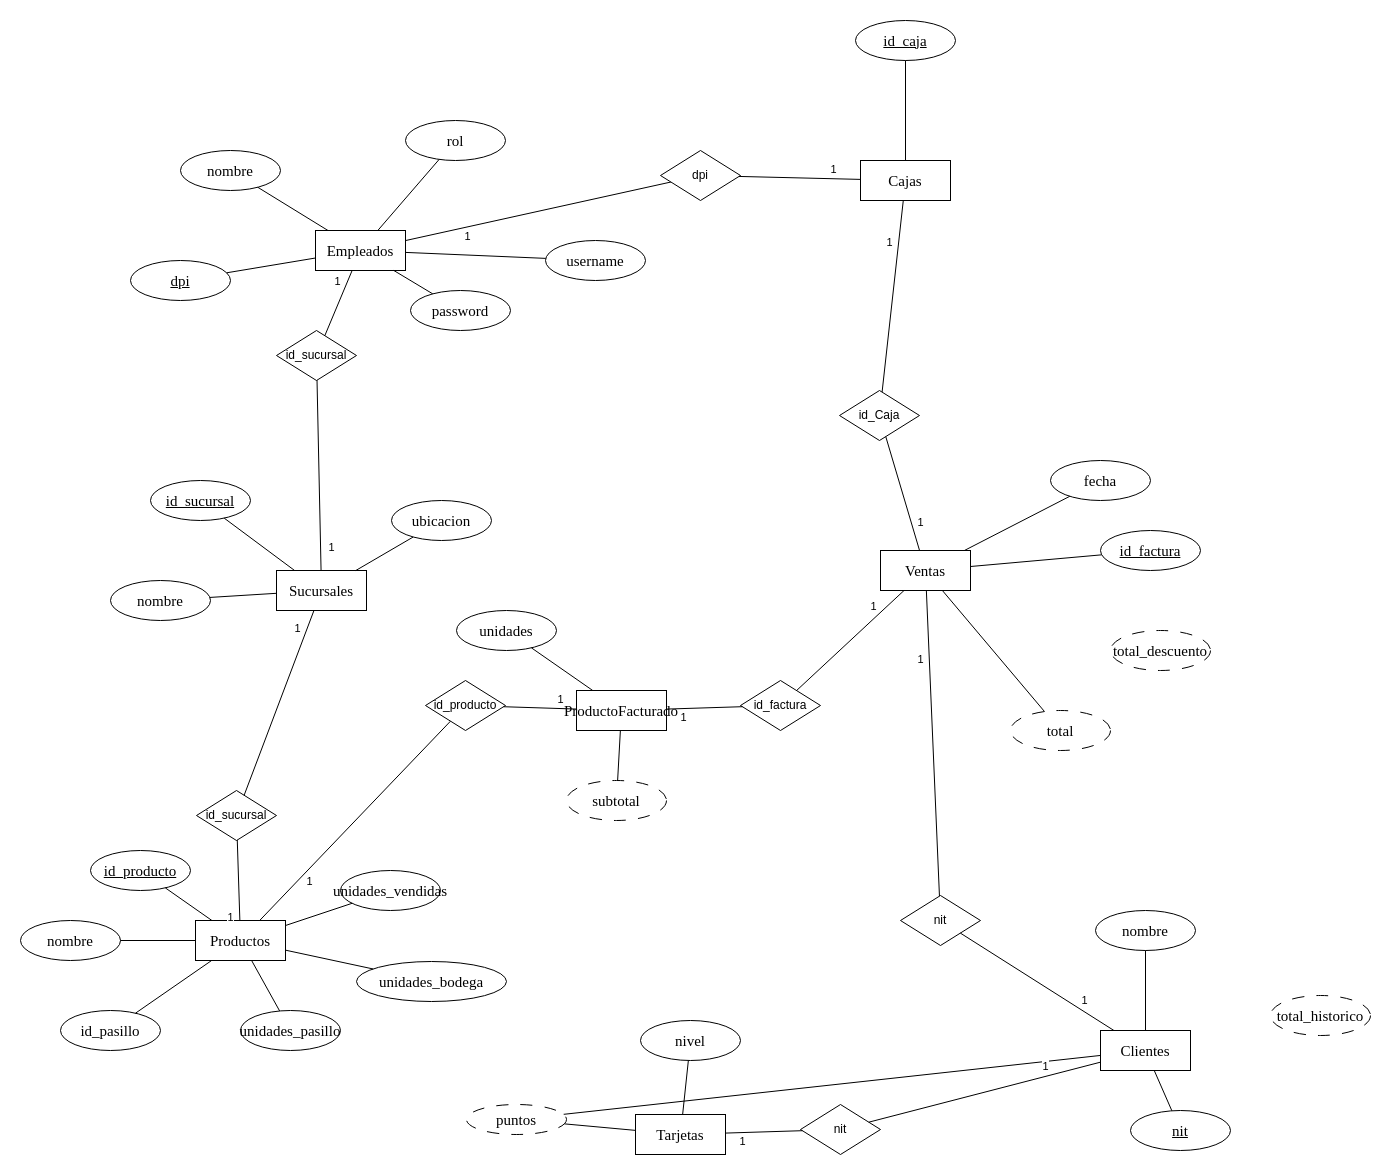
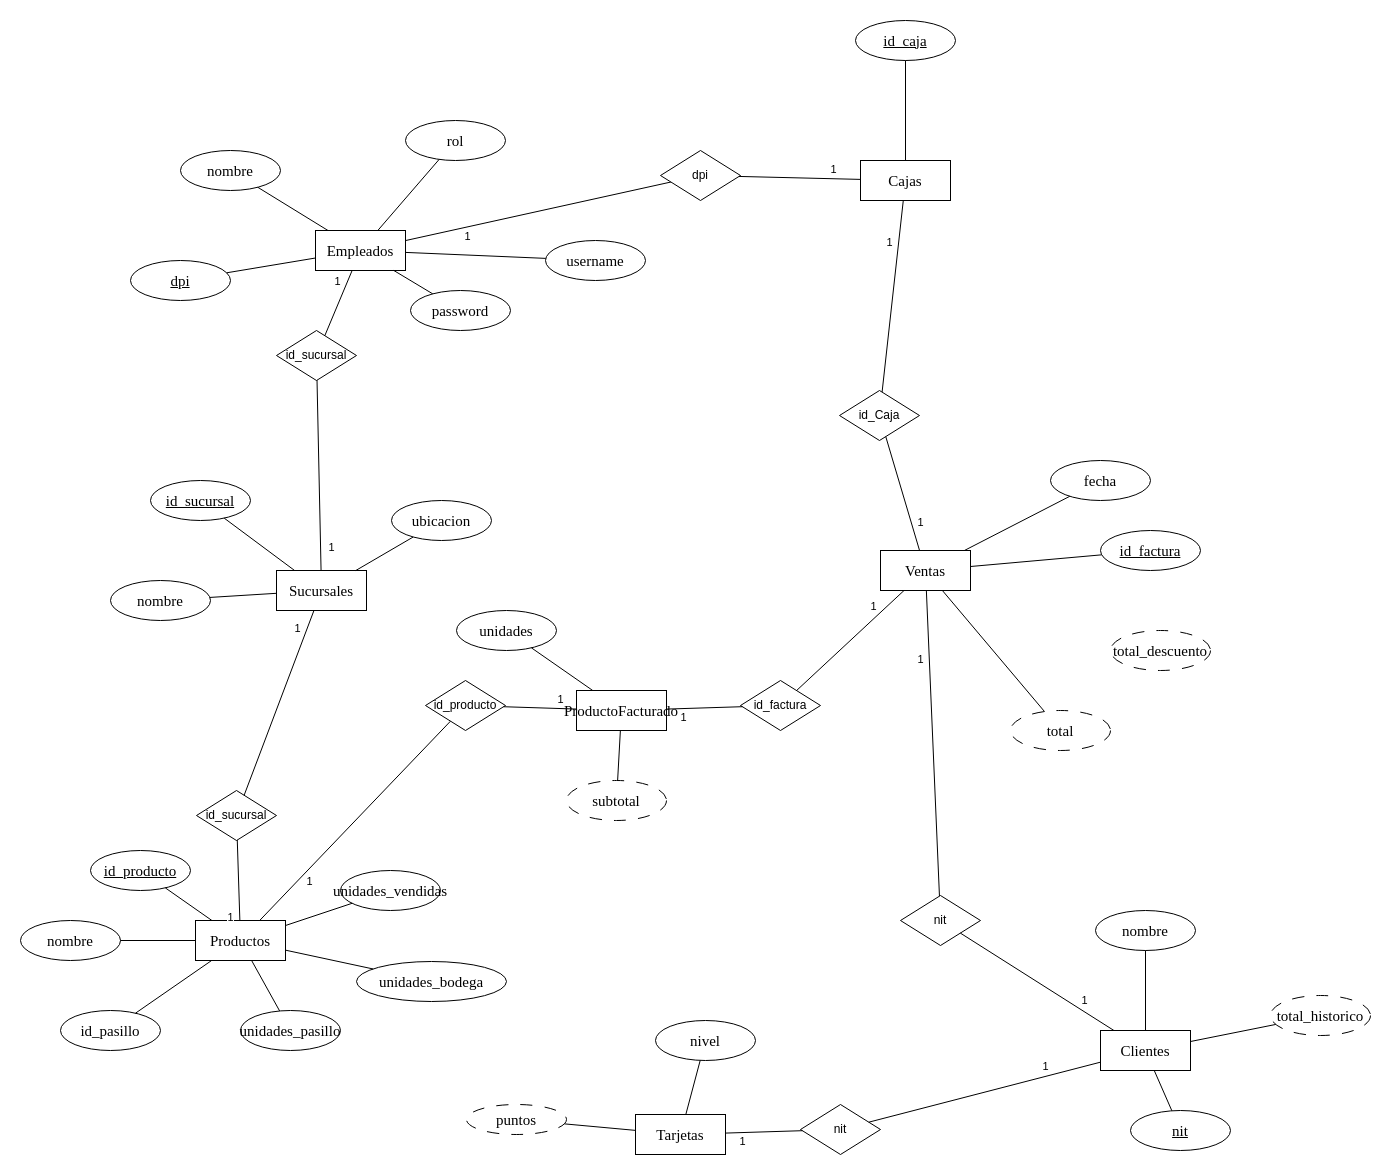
node "nivel": moved (691, 1041) -> (706, 1041)
edge "Clientes" -- "puntos": now "Clientes" -- "total_historico"
